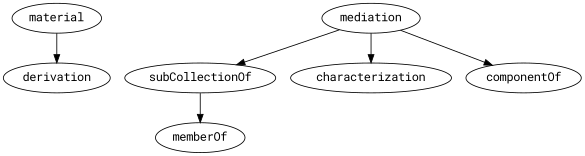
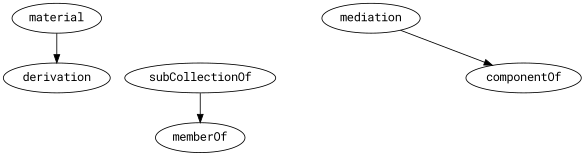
edge "mediation" -> "subCollectionOf": removed
node "characterization": removed
